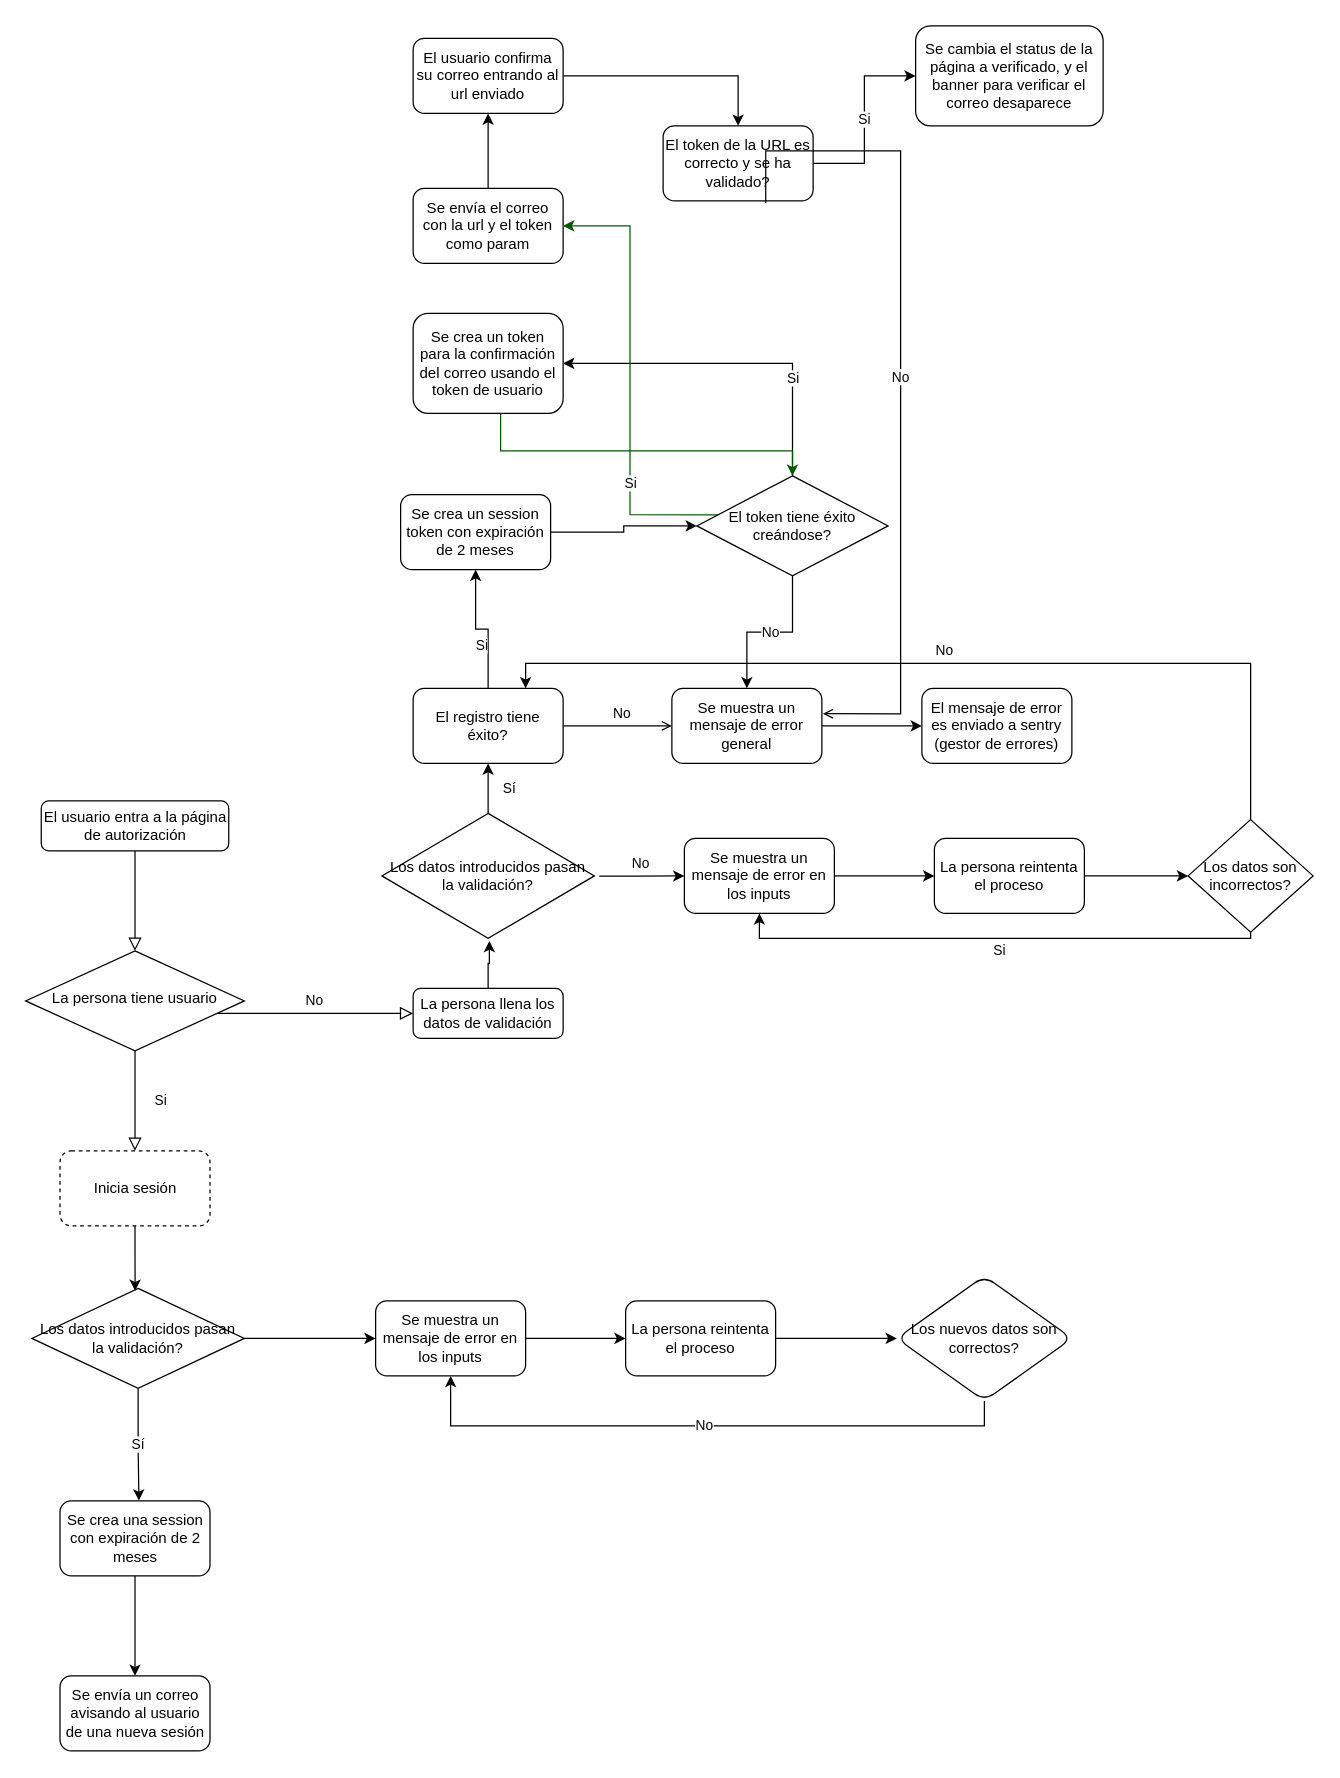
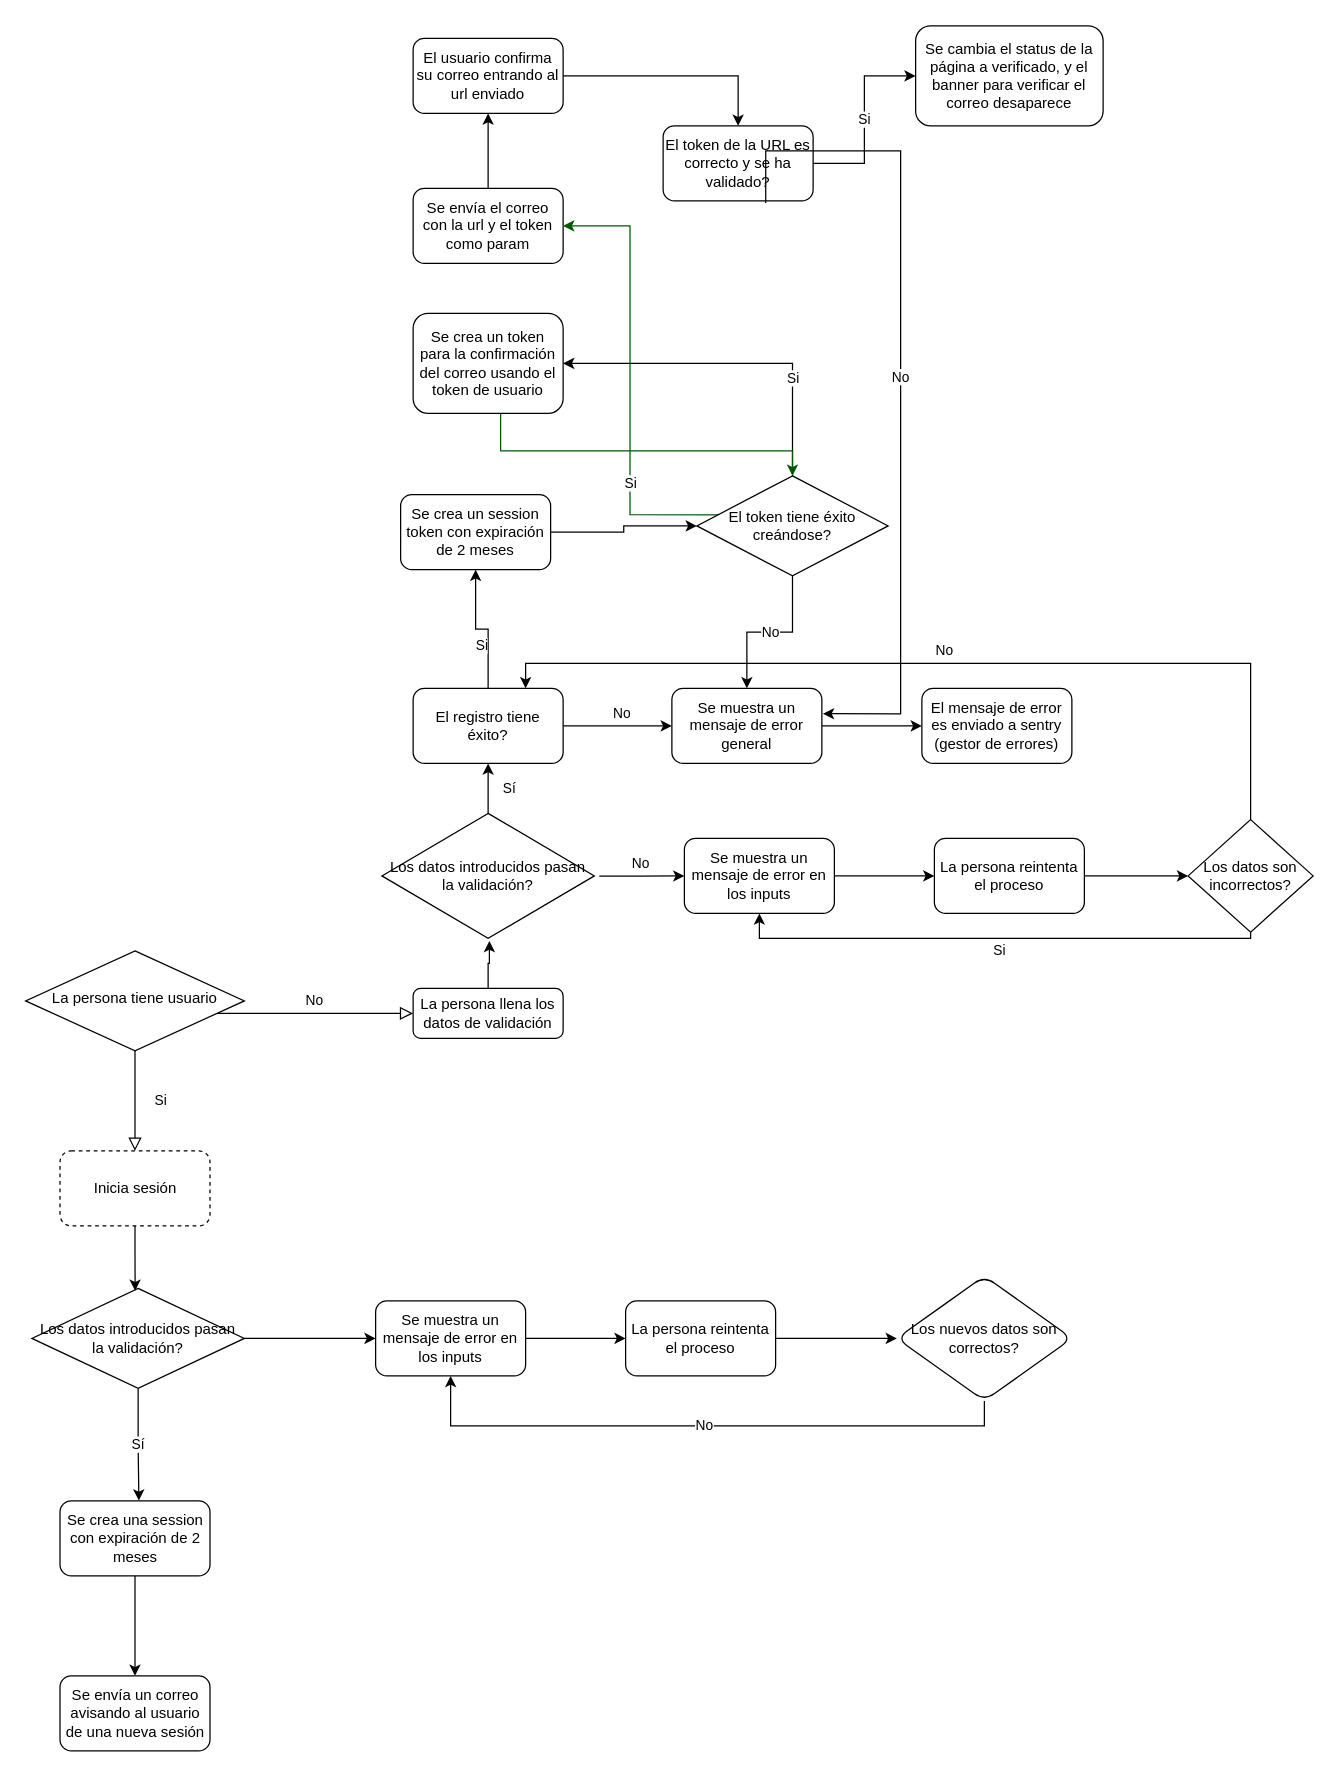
edge "El token de la URL es correcto y se ha validado?" -> "Se muestra un mensaje de error general": arrowhead open -> classic
edge "El registro tiene éxito?" -> "Se muestra un mensaje de error general": arrowhead open -> classic
node "El usuario entra a la página de autorización": removed
edge "El usuario entra a la página de autorización" -> "La persona tiene usuario": removed
